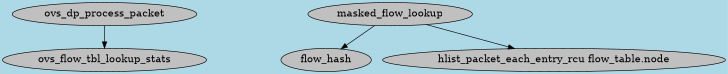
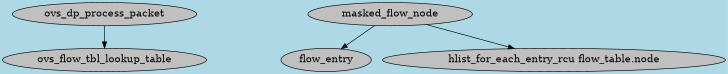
node "masked_flow_lookup": label "masked_flow_lookup" -> "masked_flow_node"
node "ovs_flow_tbl_lookup_stats": label "ovs_flow_tbl_lookup_stats" -> "ovs_flow_tbl_lookup_table"
node "flow_hash": label "flow_hash" -> "flow_entry"
node "hlist_packet_each_entry_rcu flow_table.node": label "hlist_packet_each_entry_rcu flow_table.node" -> "hlist_for_each_entry_rcu flow_table.node"
